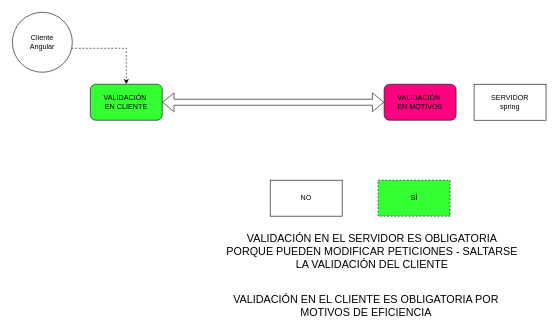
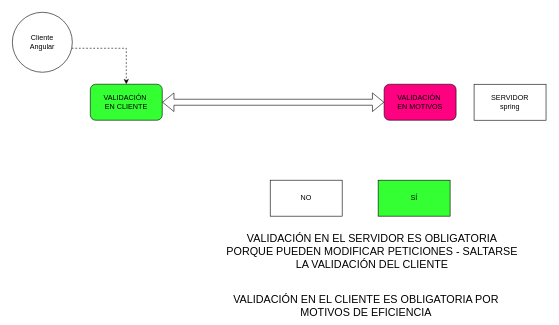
node "SÍ": style dashed -> solid
